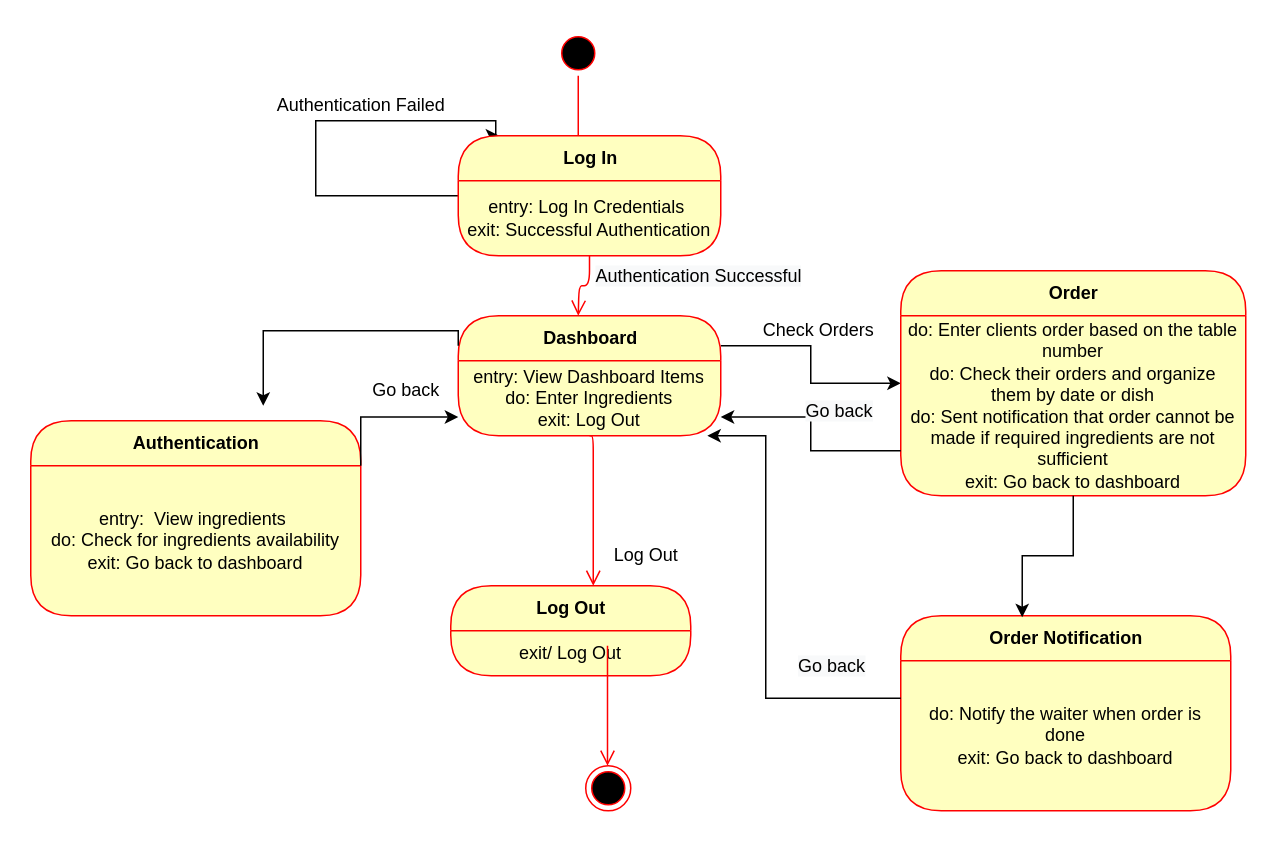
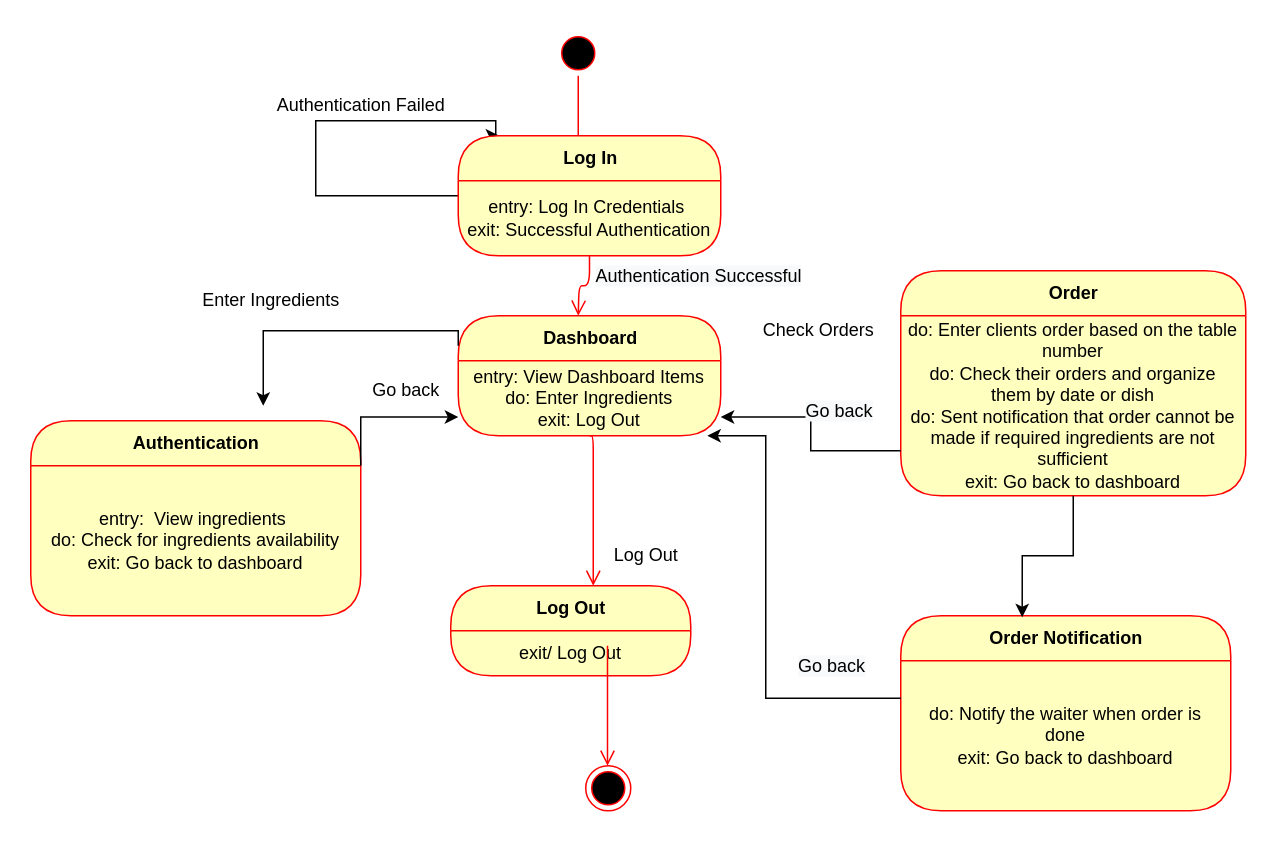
node "Enter Ingredients": added
edge "Dashboard" -> "Order": removed
